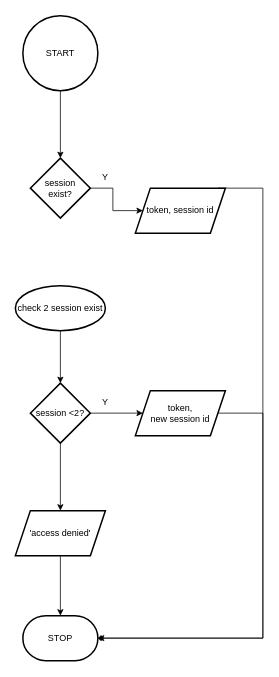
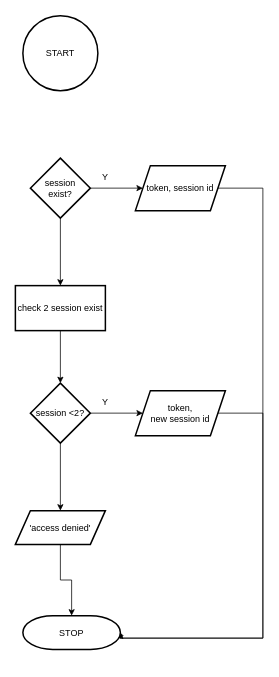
edge "START" -> "session exist?": removed
node "token, session id": moved (180, 210) -> (180, 188)
edge "session exist?" -> "check 2 session exist": added
node "check 2 session exist": shape ellipse -> rectangle
node "'access denied'": size 90x45 -> 90x34
node "STOP": size 75x45 -> 98x34
